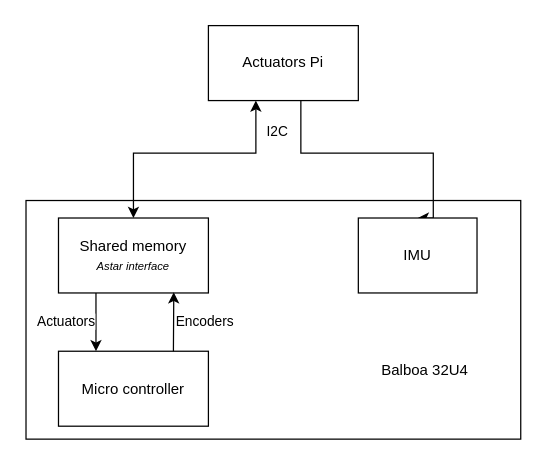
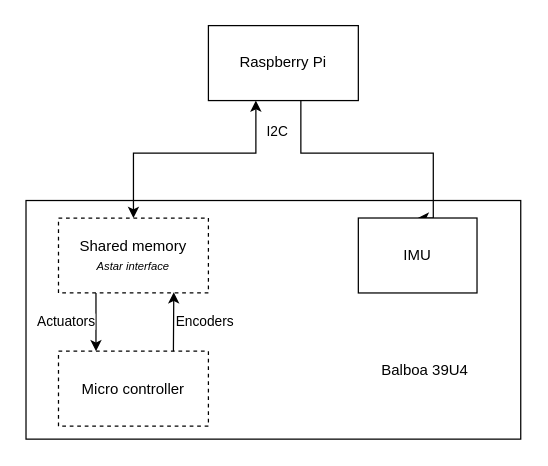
node "Actuators Pi": label "Actuators Pi" -> "Raspberry Pi"
node "Shared memory Astar interface": style solid -> dashed
node "Balboa 32U4": label "Balboa 32U4" -> "Balboa 39U4"
node "Micro controller": style solid -> dashed
